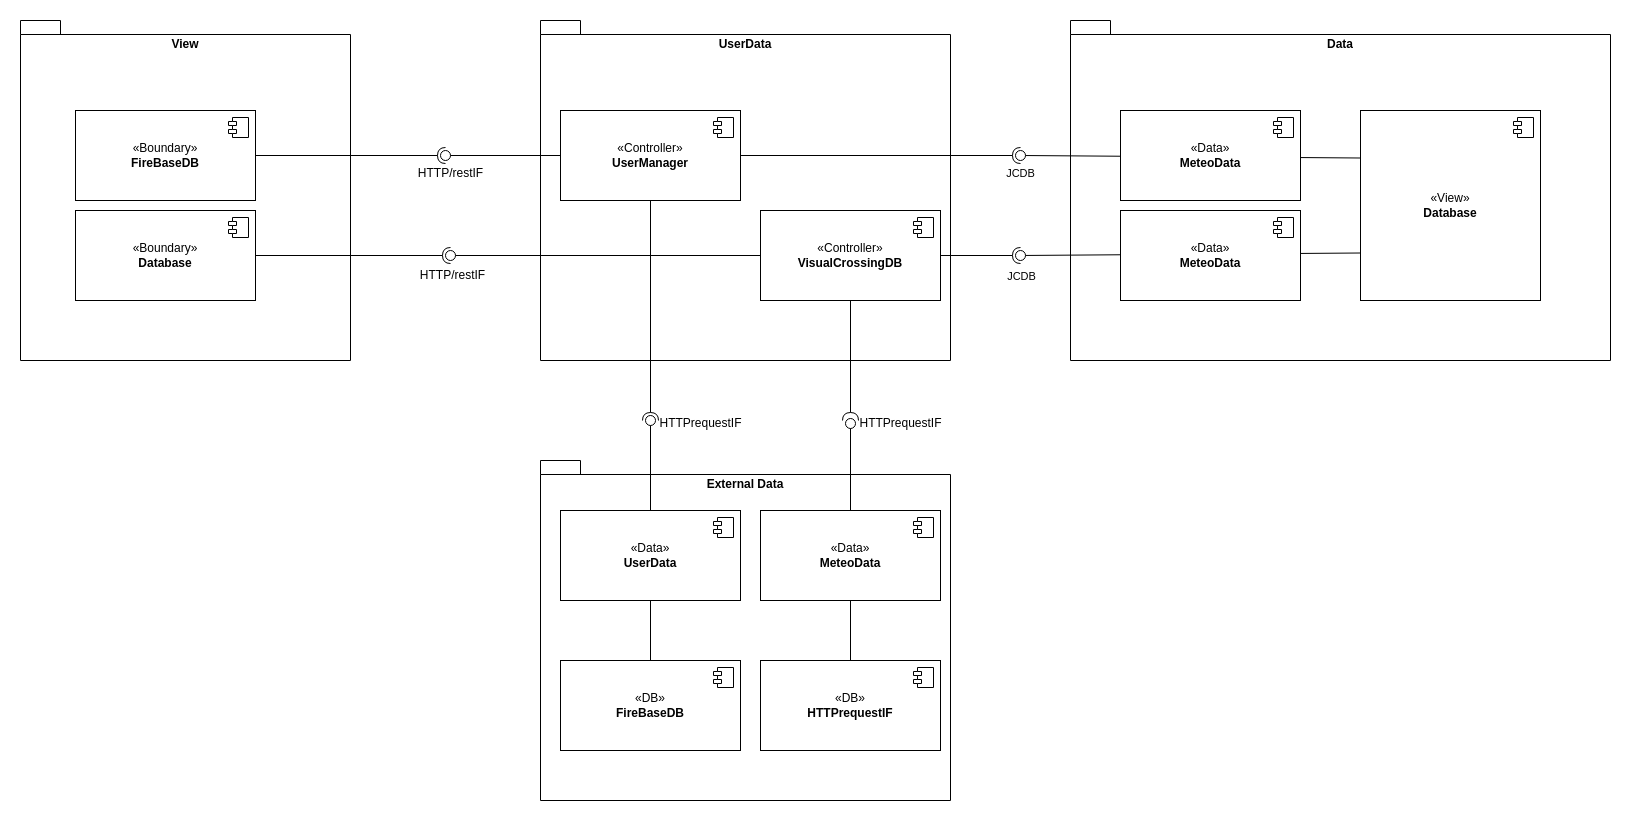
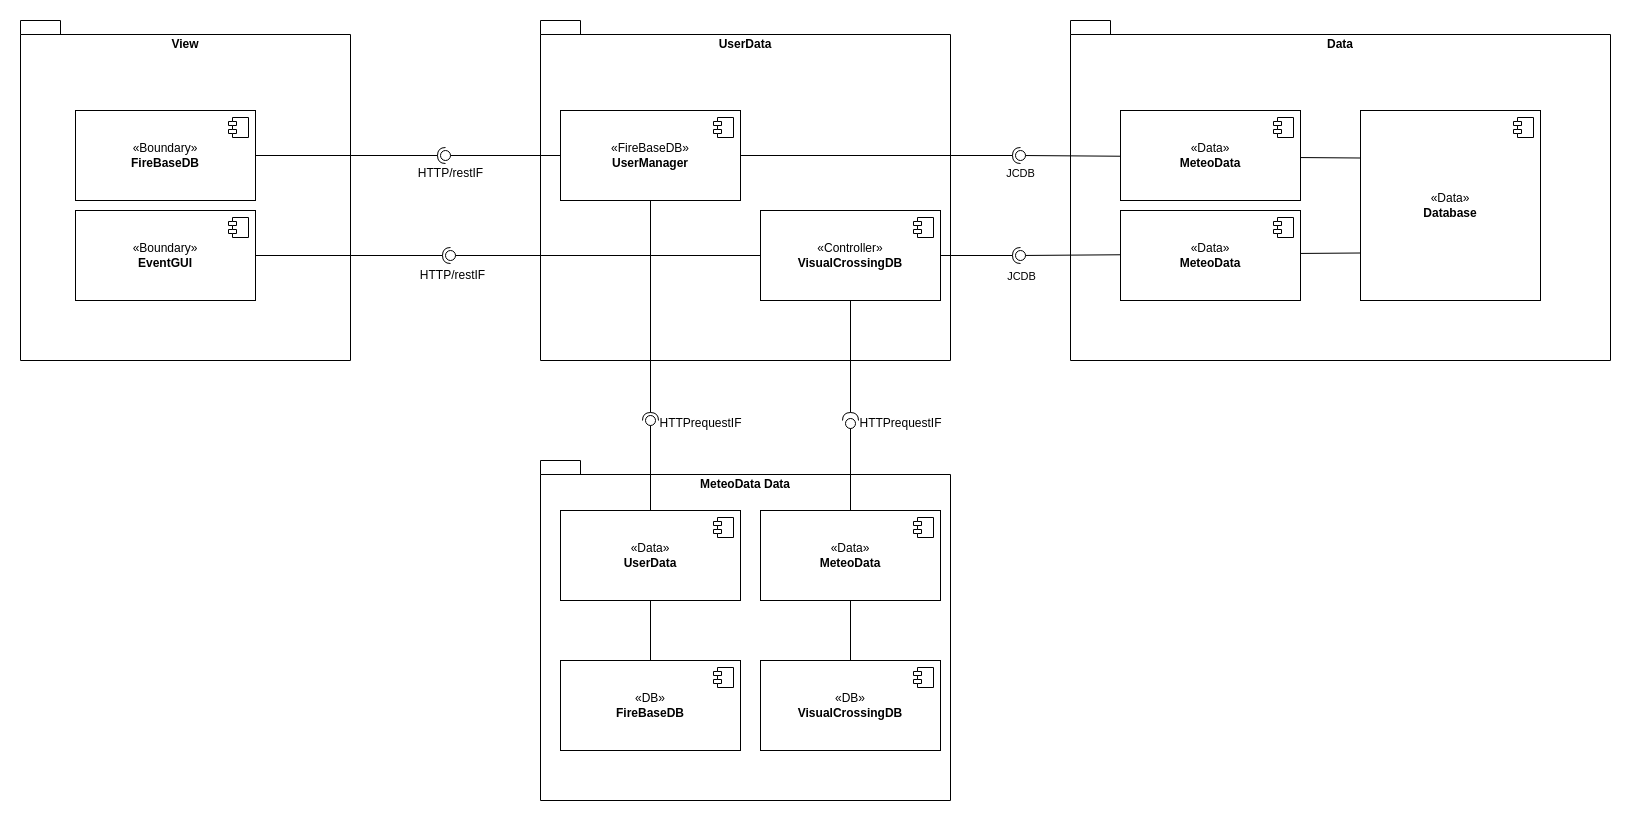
node "«Controller»UserManager": label "«Controller»UserManager" -> "«FireBaseDB»UserManager"
node "«View»Database": label "«View»Database" -> "«Data»Database"
node "«Boundary»Database": label "«Boundary»Database" -> "«Boundary»EventGUI"
node "External Data": label "External Data" -> "MeteoData Data"
node "«DB»HTTPrequestIF": label "«DB»HTTPrequestIF" -> "«DB»VisualCrossingDB"
